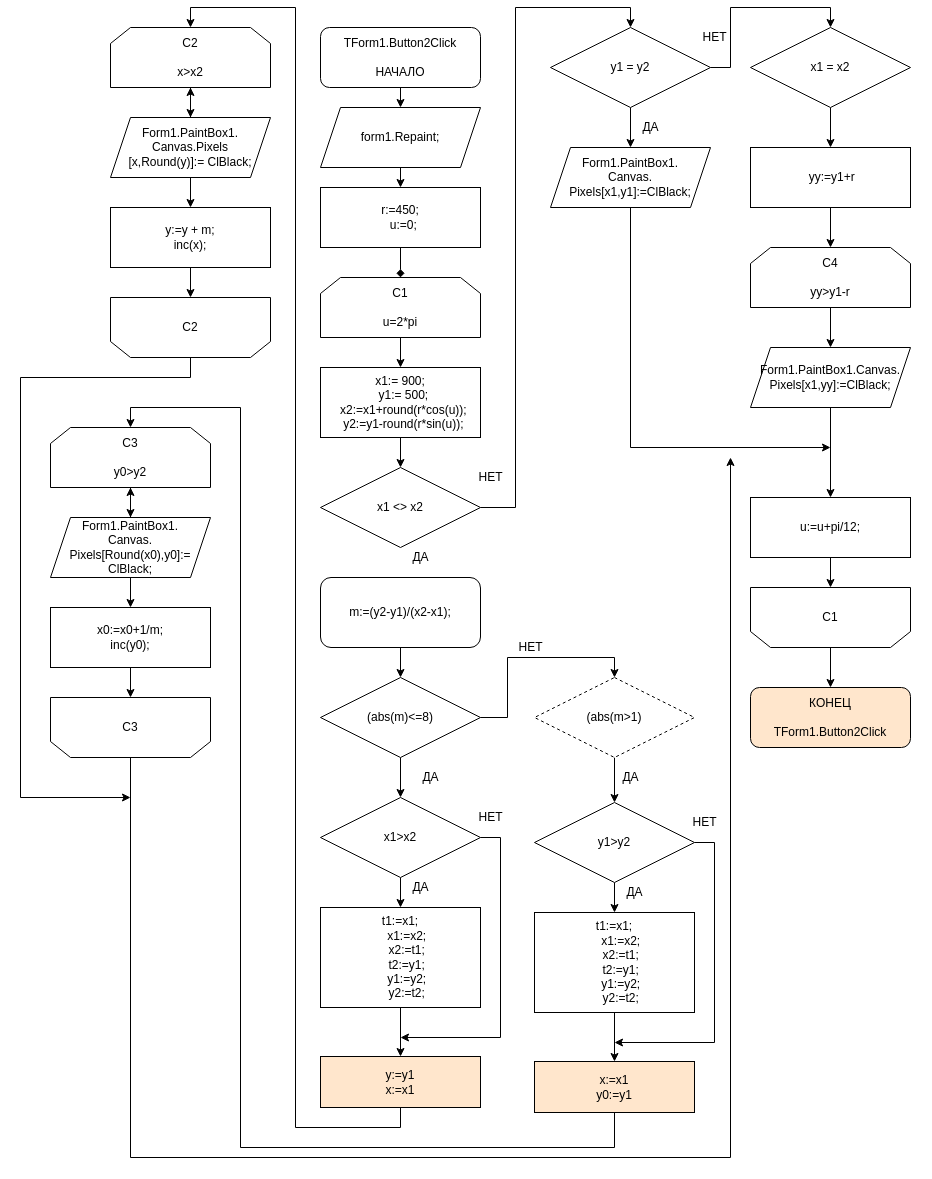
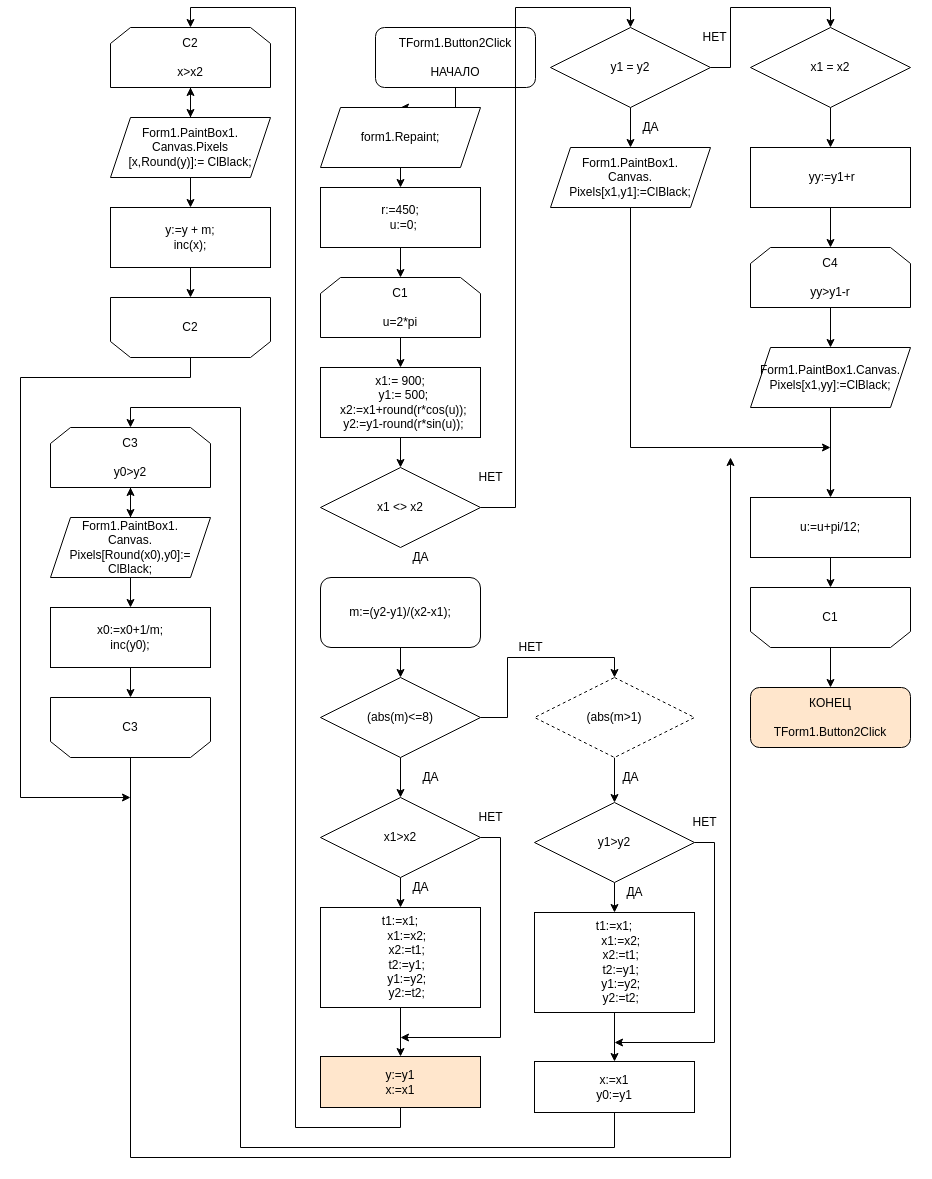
node "TForm1.Button2Click НАЧАЛО": moved (401, 58) -> (456, 58)
edge "r:=450; u:=0;" -> "С1 u=2*pi": arrowhead diamond -> classic
node "x:=x1 y0:=y1": fillcolor #ffe6cc -> #ffffff
